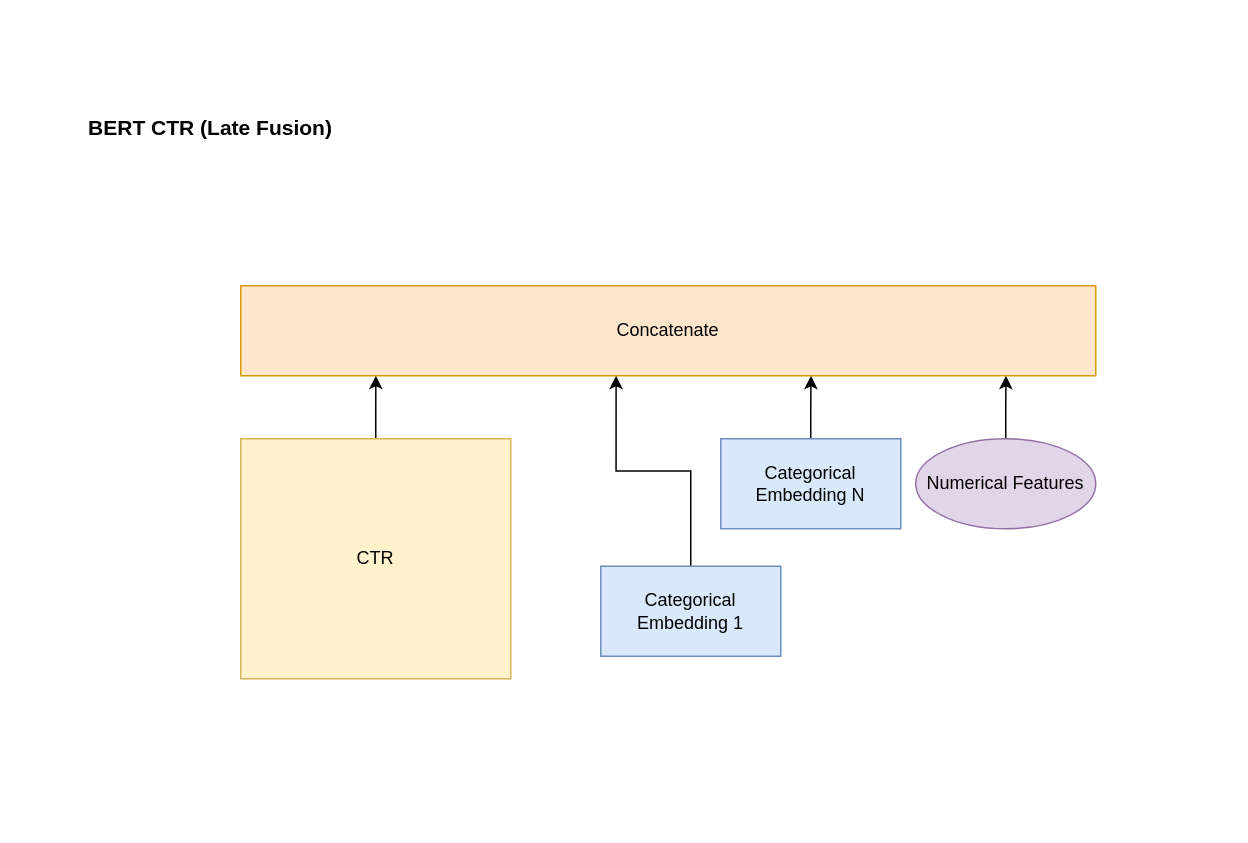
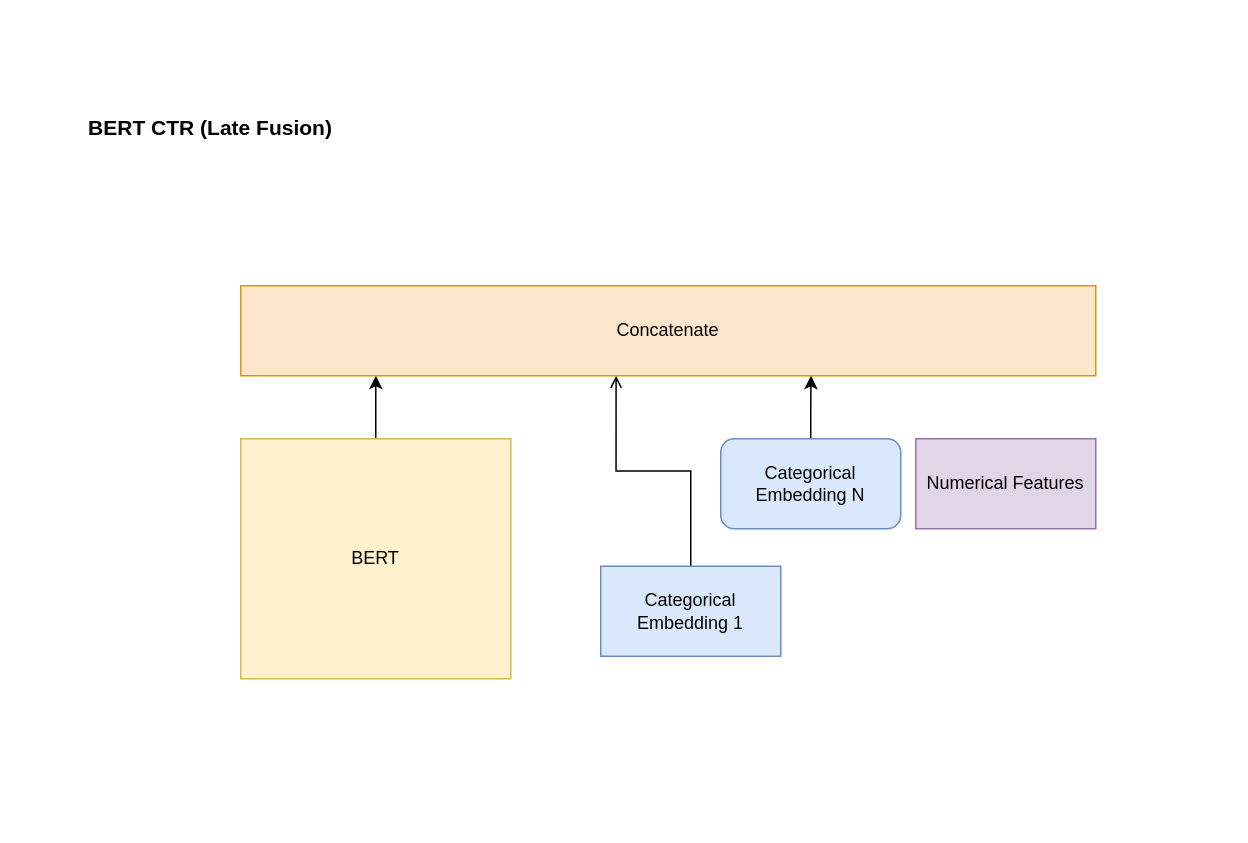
edge "Categorical Embedding 1" -> "Concatenate": arrowhead classic -> open
edge "Numerical Features" -> "Concatenate": removed
node "Categorical Embedding N": shape rectangle -> rounded rectangle
node "Numerical Features": shape ellipse -> rectangle
node "CTR": label "CTR" -> "BERT"
